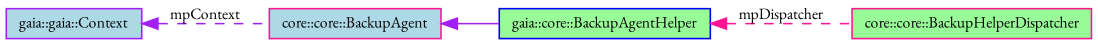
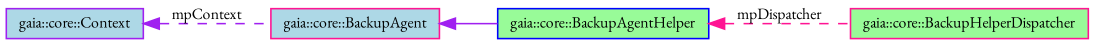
node "gaia::gaia::Context": label "gaia::gaia::Context" -> "gaia::core::Context"
node "core::core::BackupAgent": label "core::core::BackupAgent" -> "gaia::core::BackupAgent"
node "core::core::BackupHelperDispatcher": label "core::core::BackupHelperDispatcher" -> "gaia::core::BackupHelperDispatcher"
